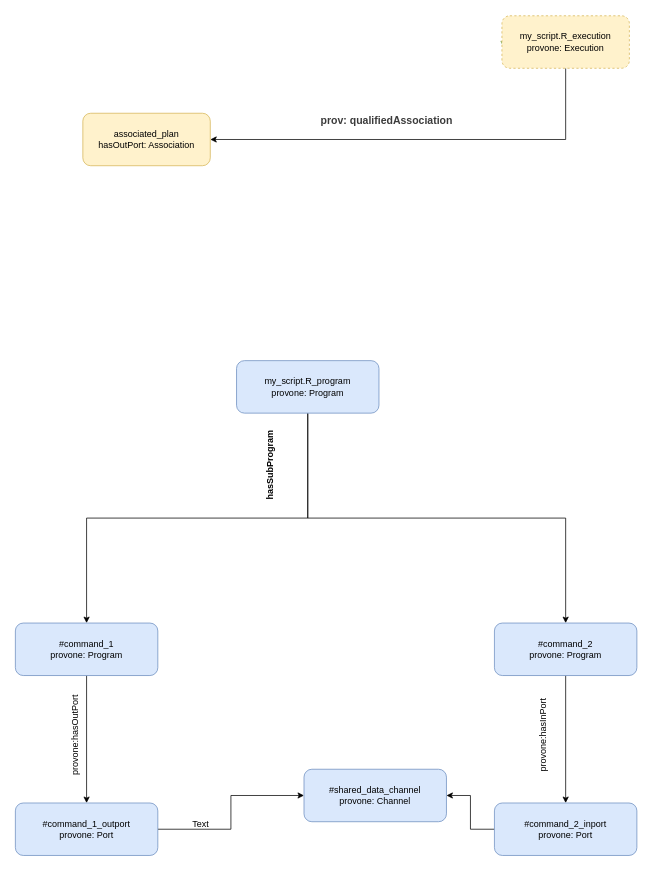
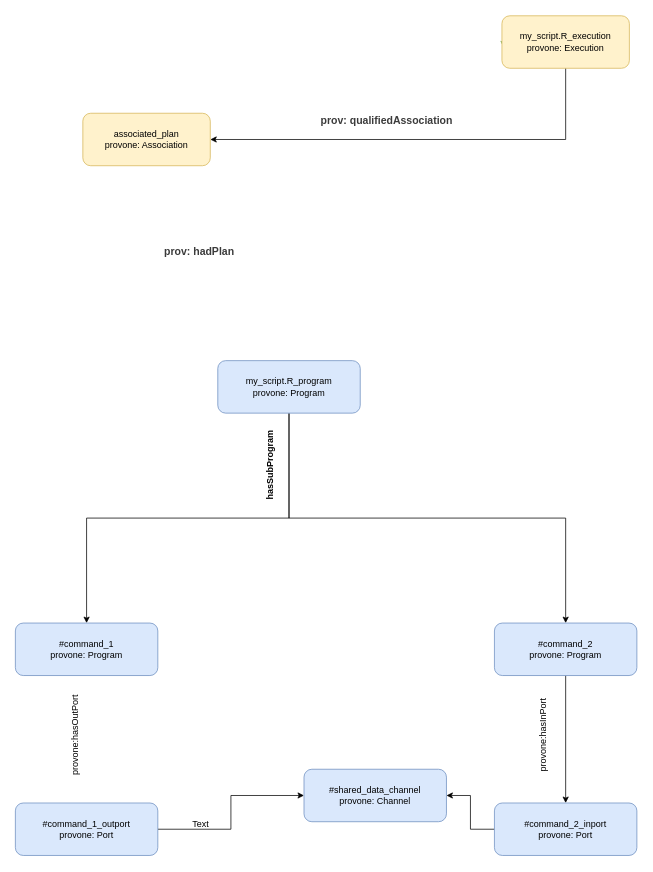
node "my_script.R_execution provone: Execution": style dashed -> solid
node "associated_plan hasOutPort: Association": label "associated_plan hasOutPort: Association" -> "associated_plan provone: Association"
node "prov: hadPlan": added
node "my_script.R_program provone: Program": moved (308, 387) -> (289, 387)
edge "#command_1 provone: Program" -> "#command_1_outport provone: Port": removed
